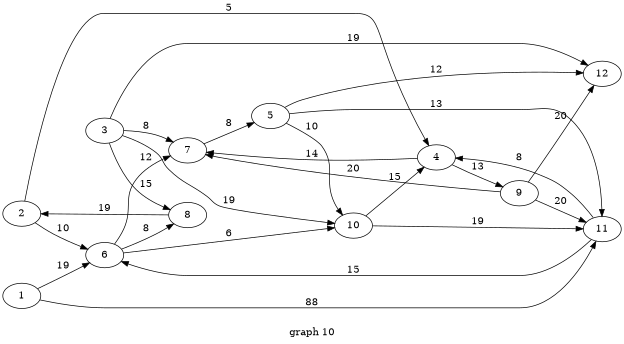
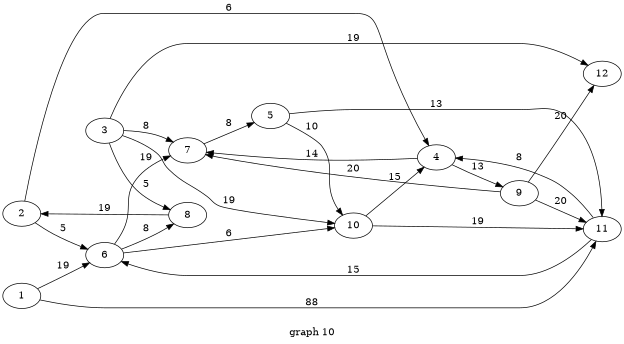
edge "2" -> "4": label " 5 " -> " 6 "
edge "5" -> "12": removed, label "12"
edge "6" -> "7": label " 12 " -> " 19 "
edge "3" -> "8": label " 15 " -> " 5 "
edge "2" -> "6": label " 10 " -> " 5 "
